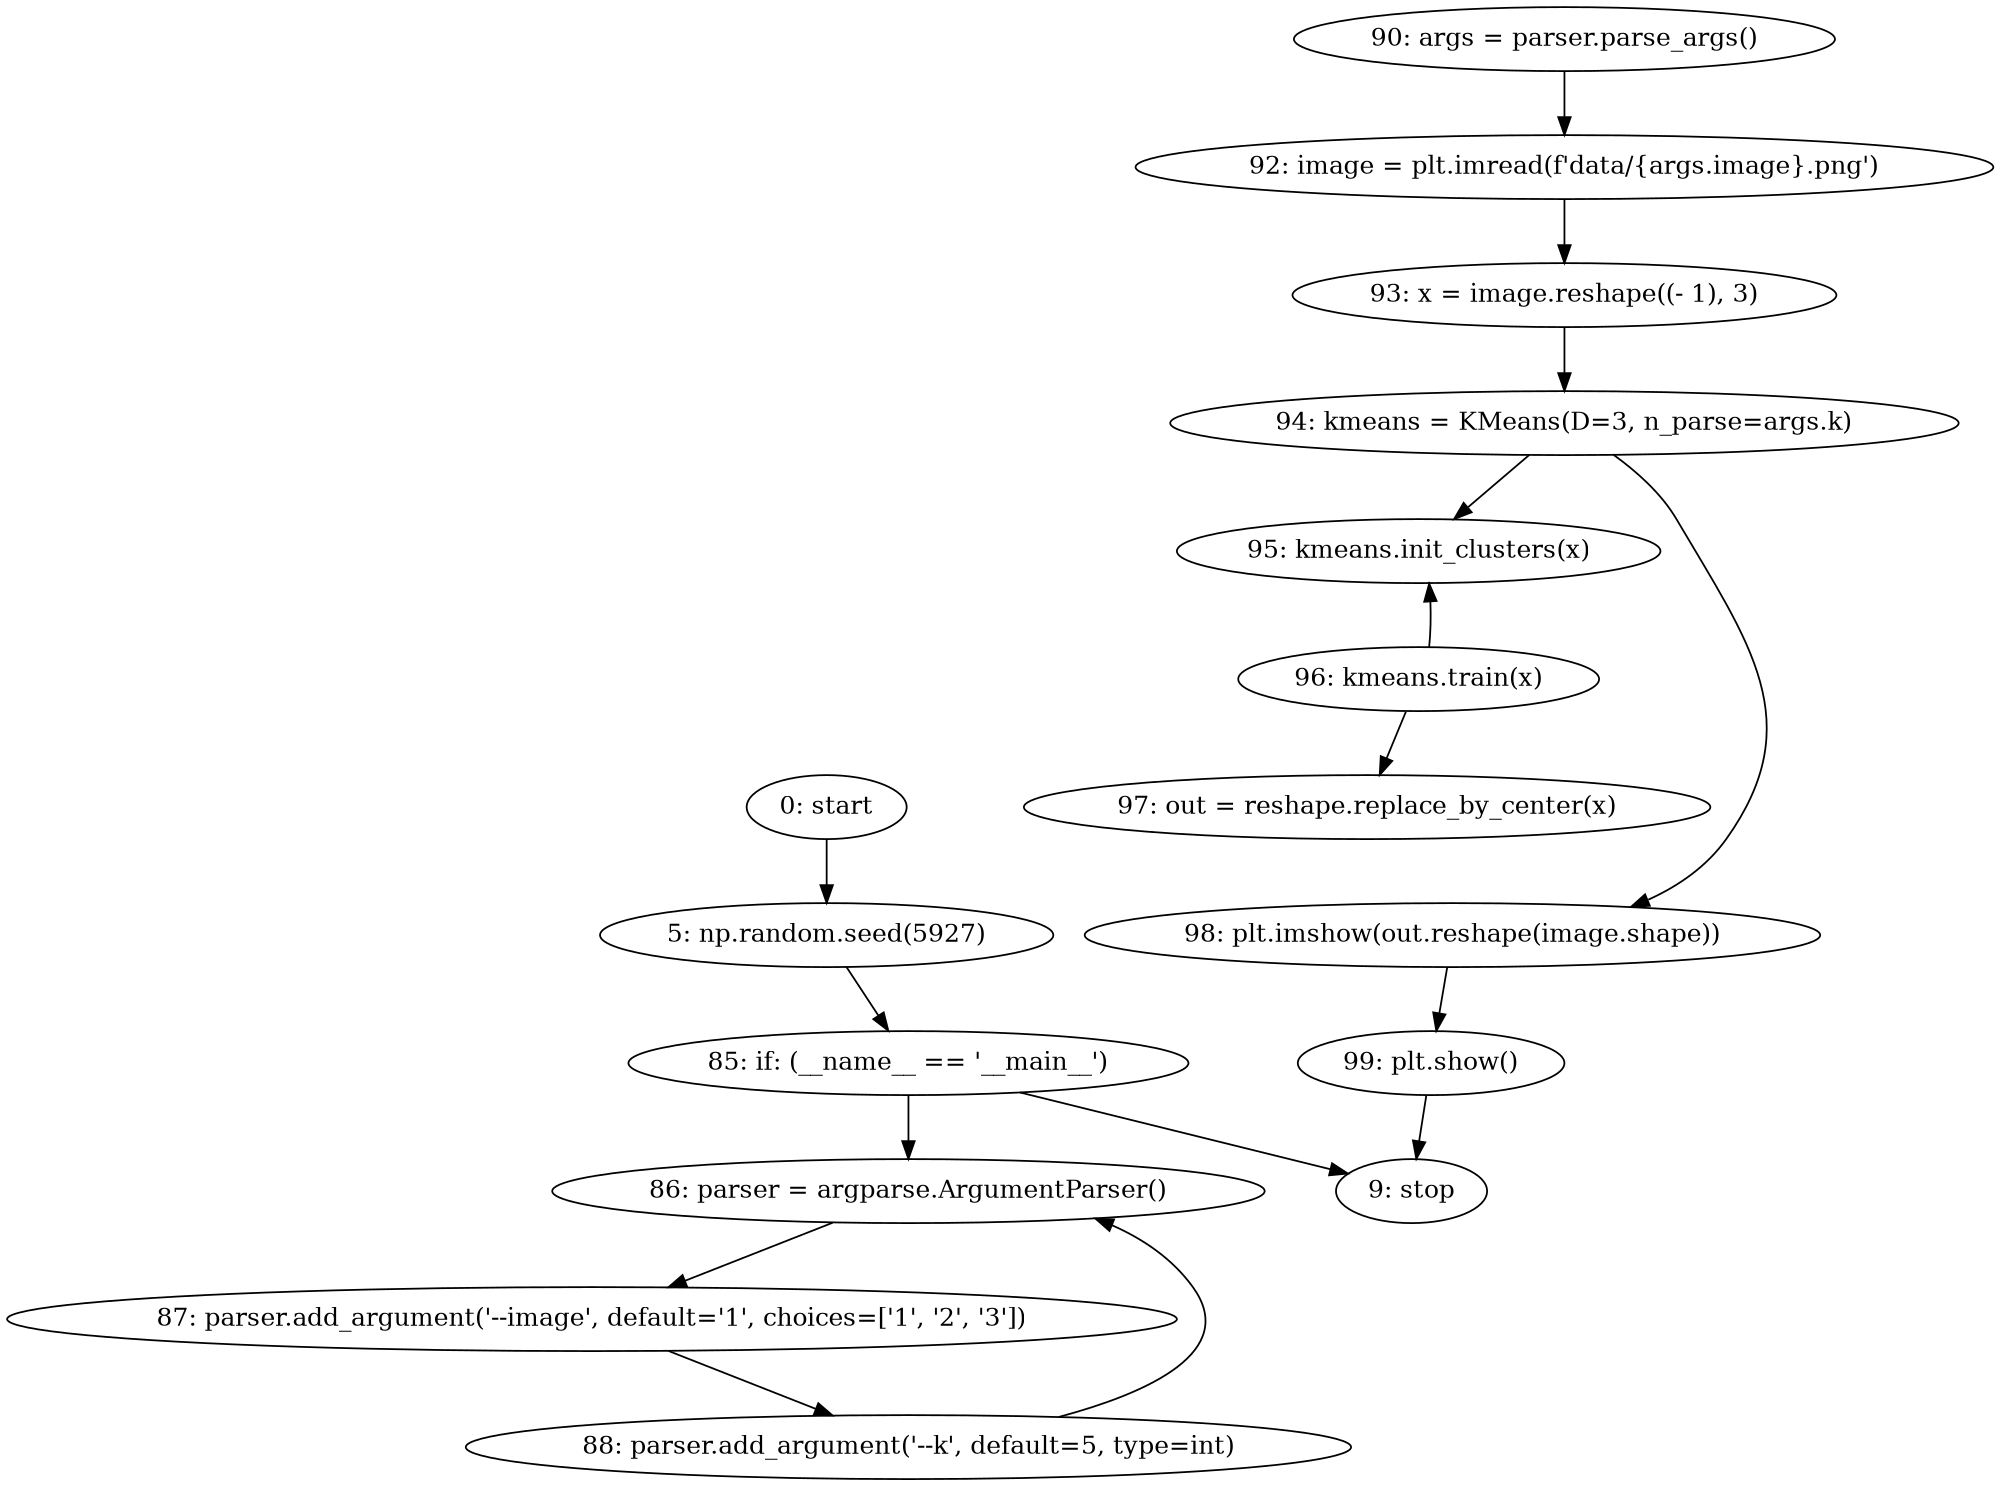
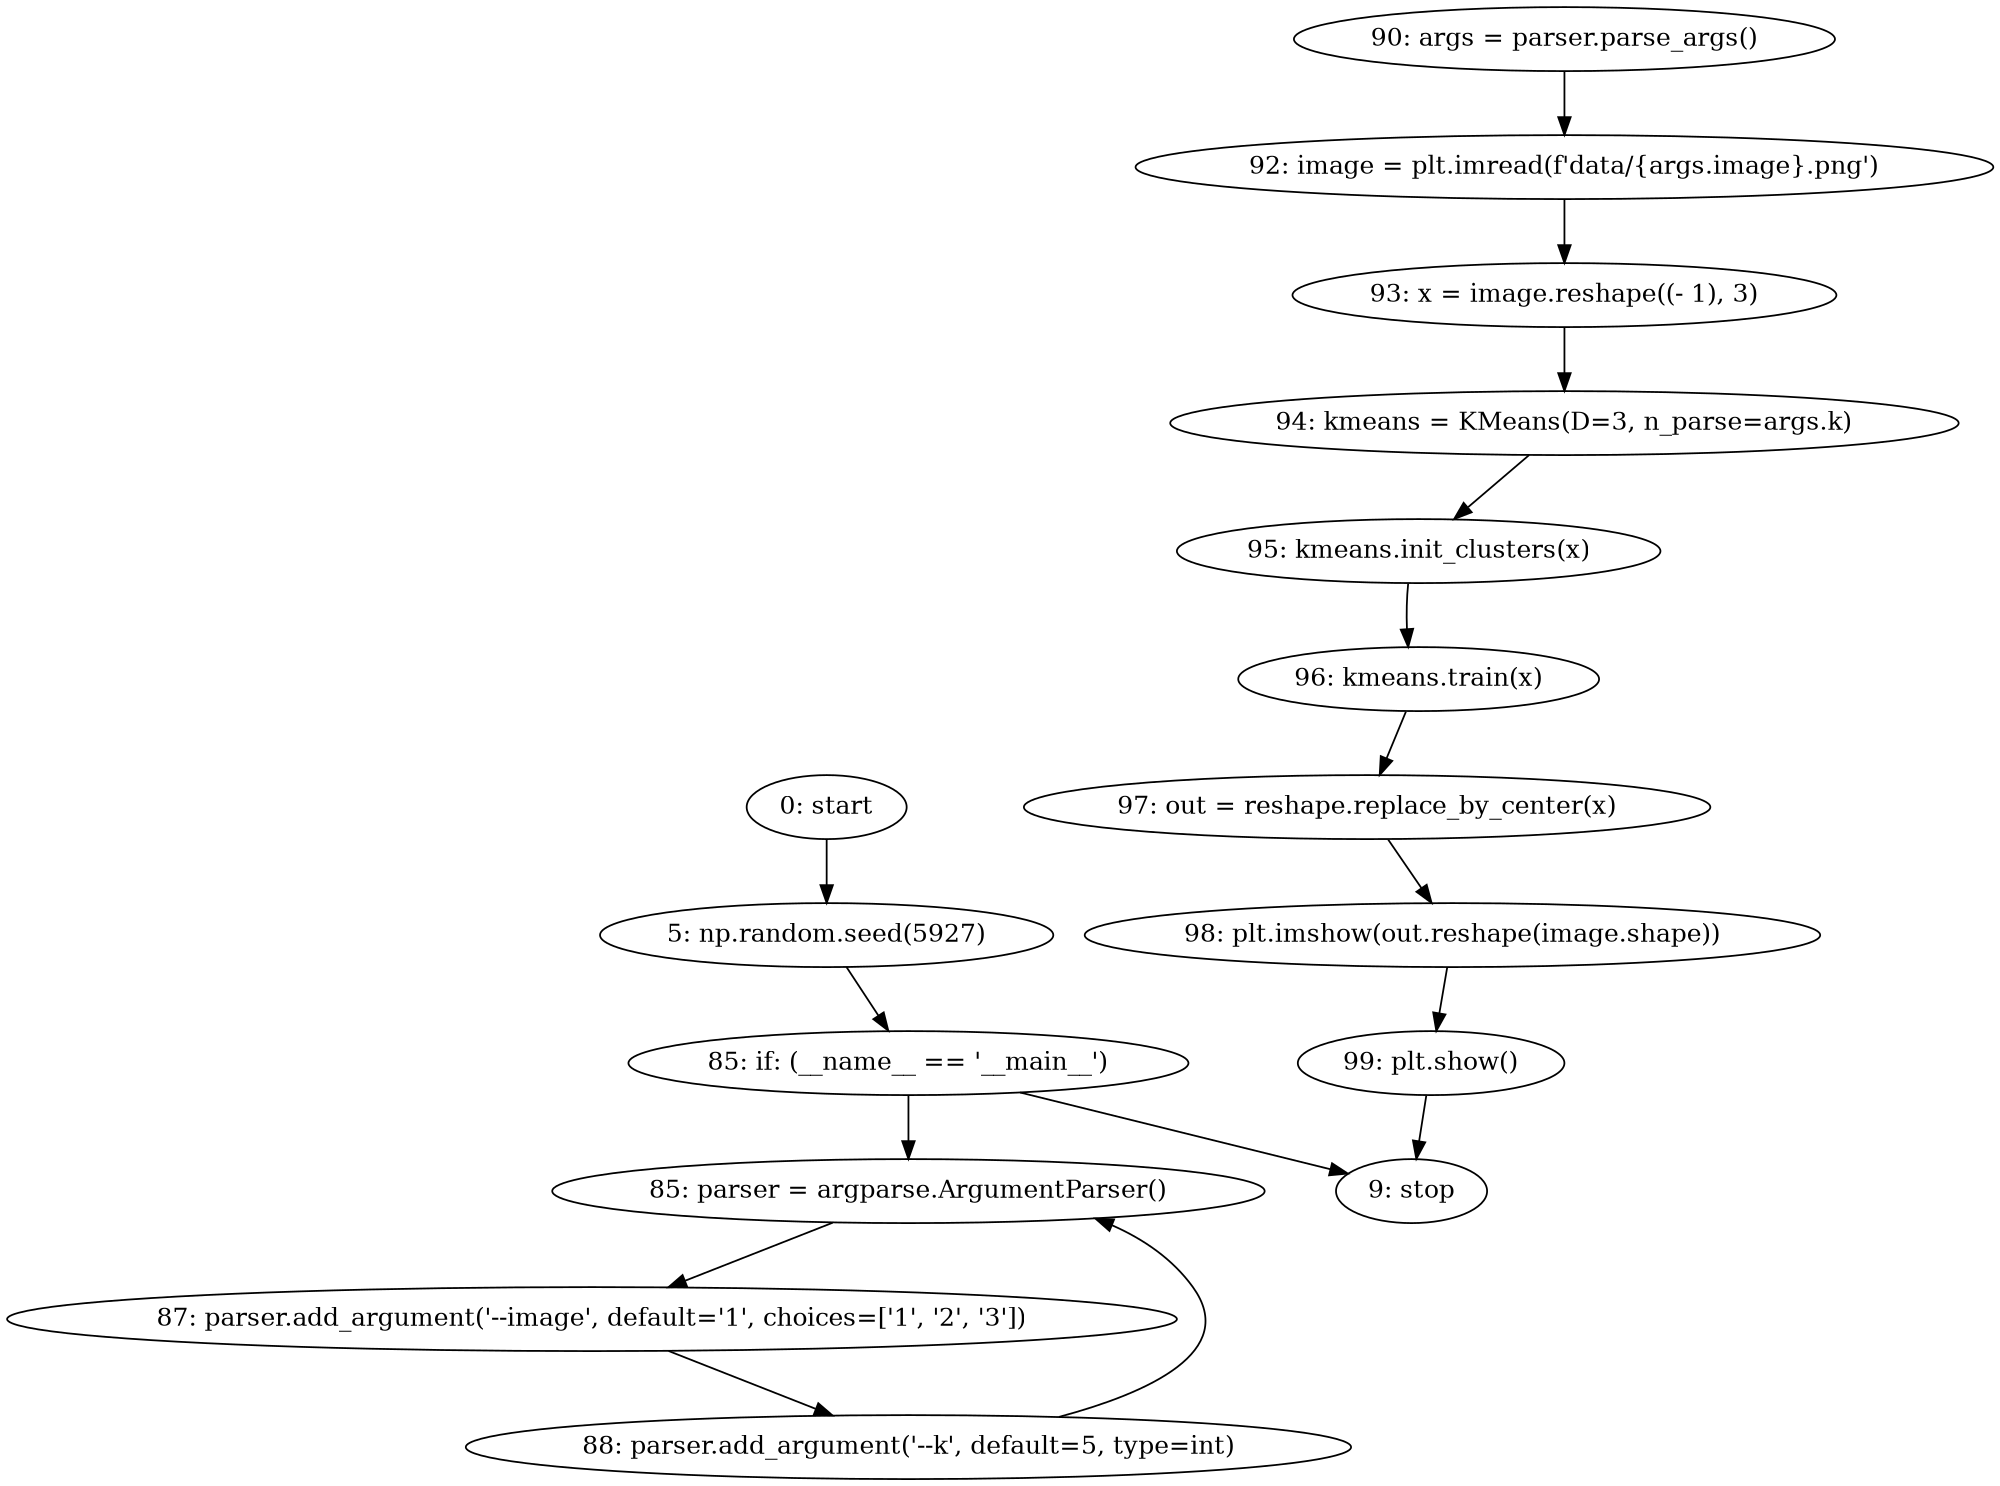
edge "96: kmeans.train(x)" -> "95: kmeans.init_clusters(x)": reversed
edge "94: kmeans = KMeans(D=3, n_parse=args.k)" -> "98: plt.imshow(out.reshape(image.shape))": now "97: out = reshape.replace_by_center(x)" -> "98: plt.imshow(out.reshape(image.shape))"
node "86: parser = argparse.ArgumentParser()": label "86: parser = argparse.ArgumentParser()" -> "85: parser = argparse.ArgumentParser()"
